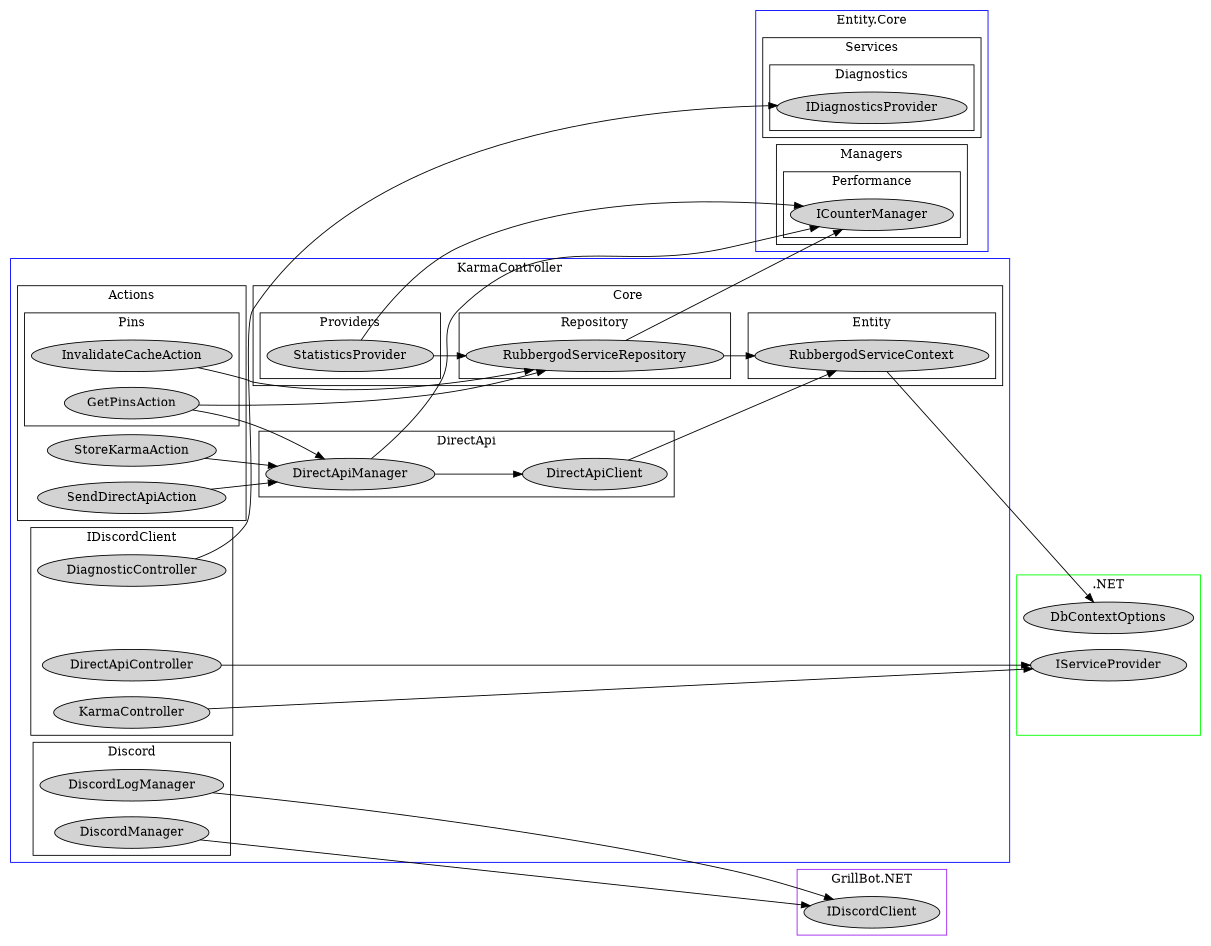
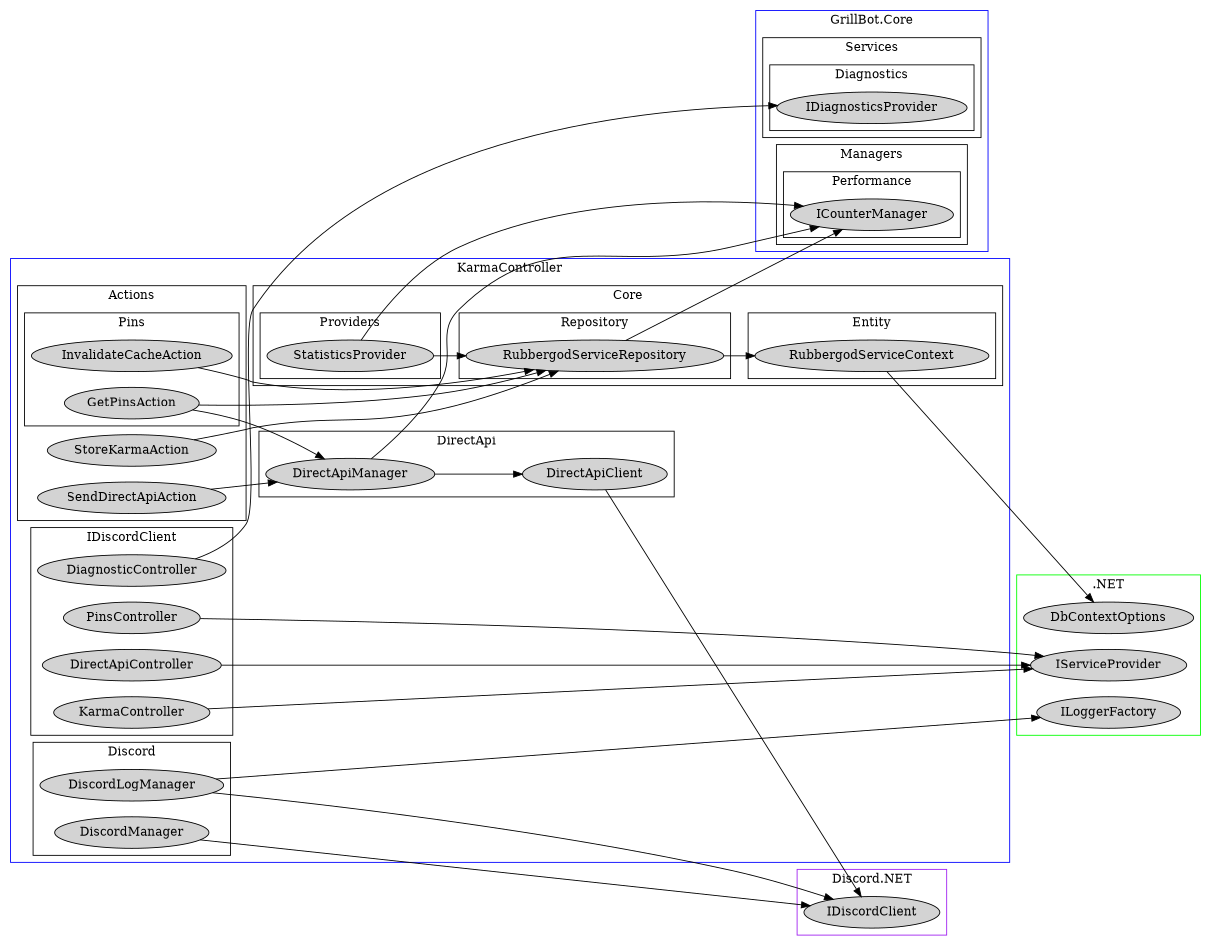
cluster "Entity.Core": label "Entity.Core" -> "GrillBot.Core"
edge "DirectApiClient" -> "RubbergodServiceContext": now "DirectApiClient" -> "IDiscordClient"
edge "StoreKarmaAction" -> "DirectApiManager": now "StoreKarmaAction" -> "RubbergodServiceRepository"
node "PinsController": added
node "ILoggerFactory": added
cluster "GrillBot.NET": label "GrillBot.NET" -> "Discord.NET"
